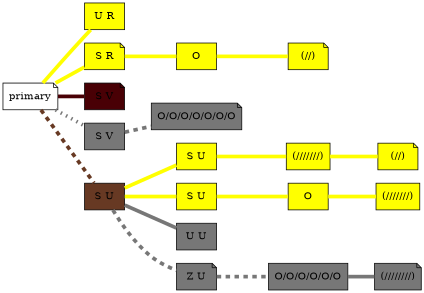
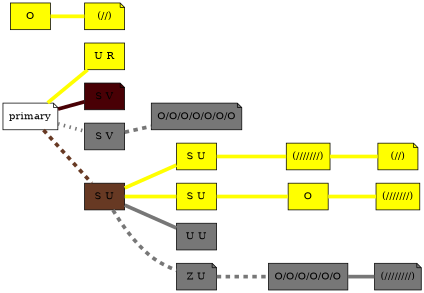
node "S R": removed
